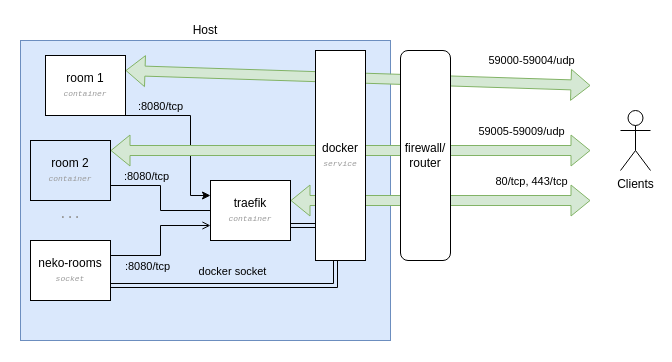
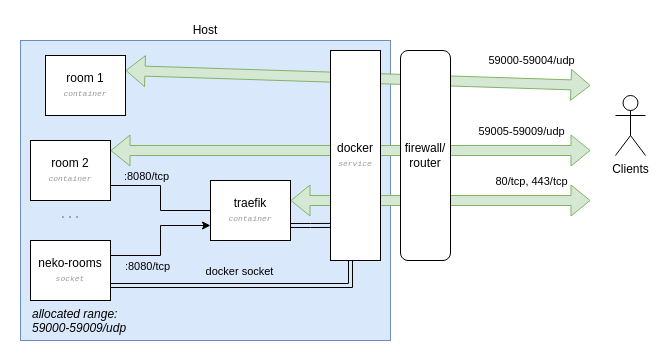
edge "room 1 container" -> "traefik container": removed, label ":8080/tcp"
node "Clients": moved (636, 141) -> (631, 126)
node "docker service": moved (341, 156) -> (356, 156)
node "room 2 container": fillcolor #dae8fc -> #ffffff
edge "neko-rooms socket" -> "traefik container": arrowhead open -> classic
node "allocated range: 59000-59009/udp": added
